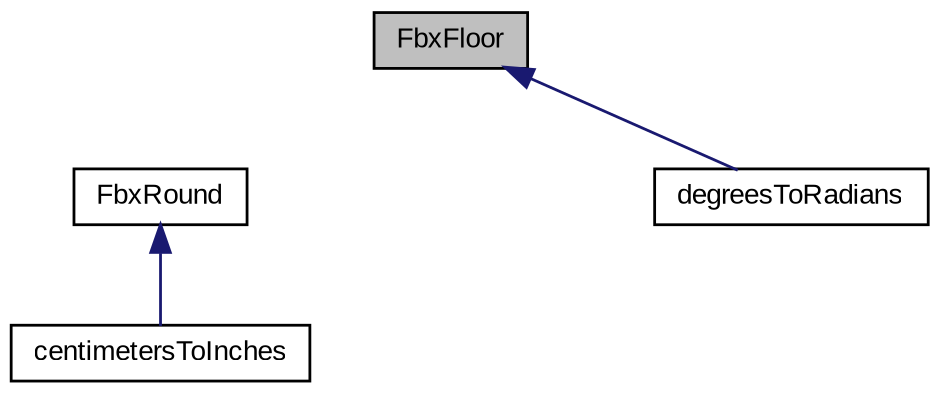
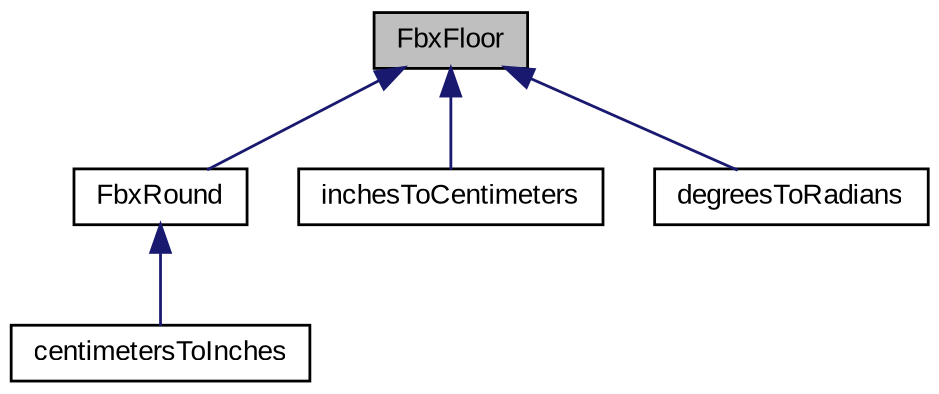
edge "FbxRound" -> "FbxFloor": added
node "inchesToCentimeters": added
